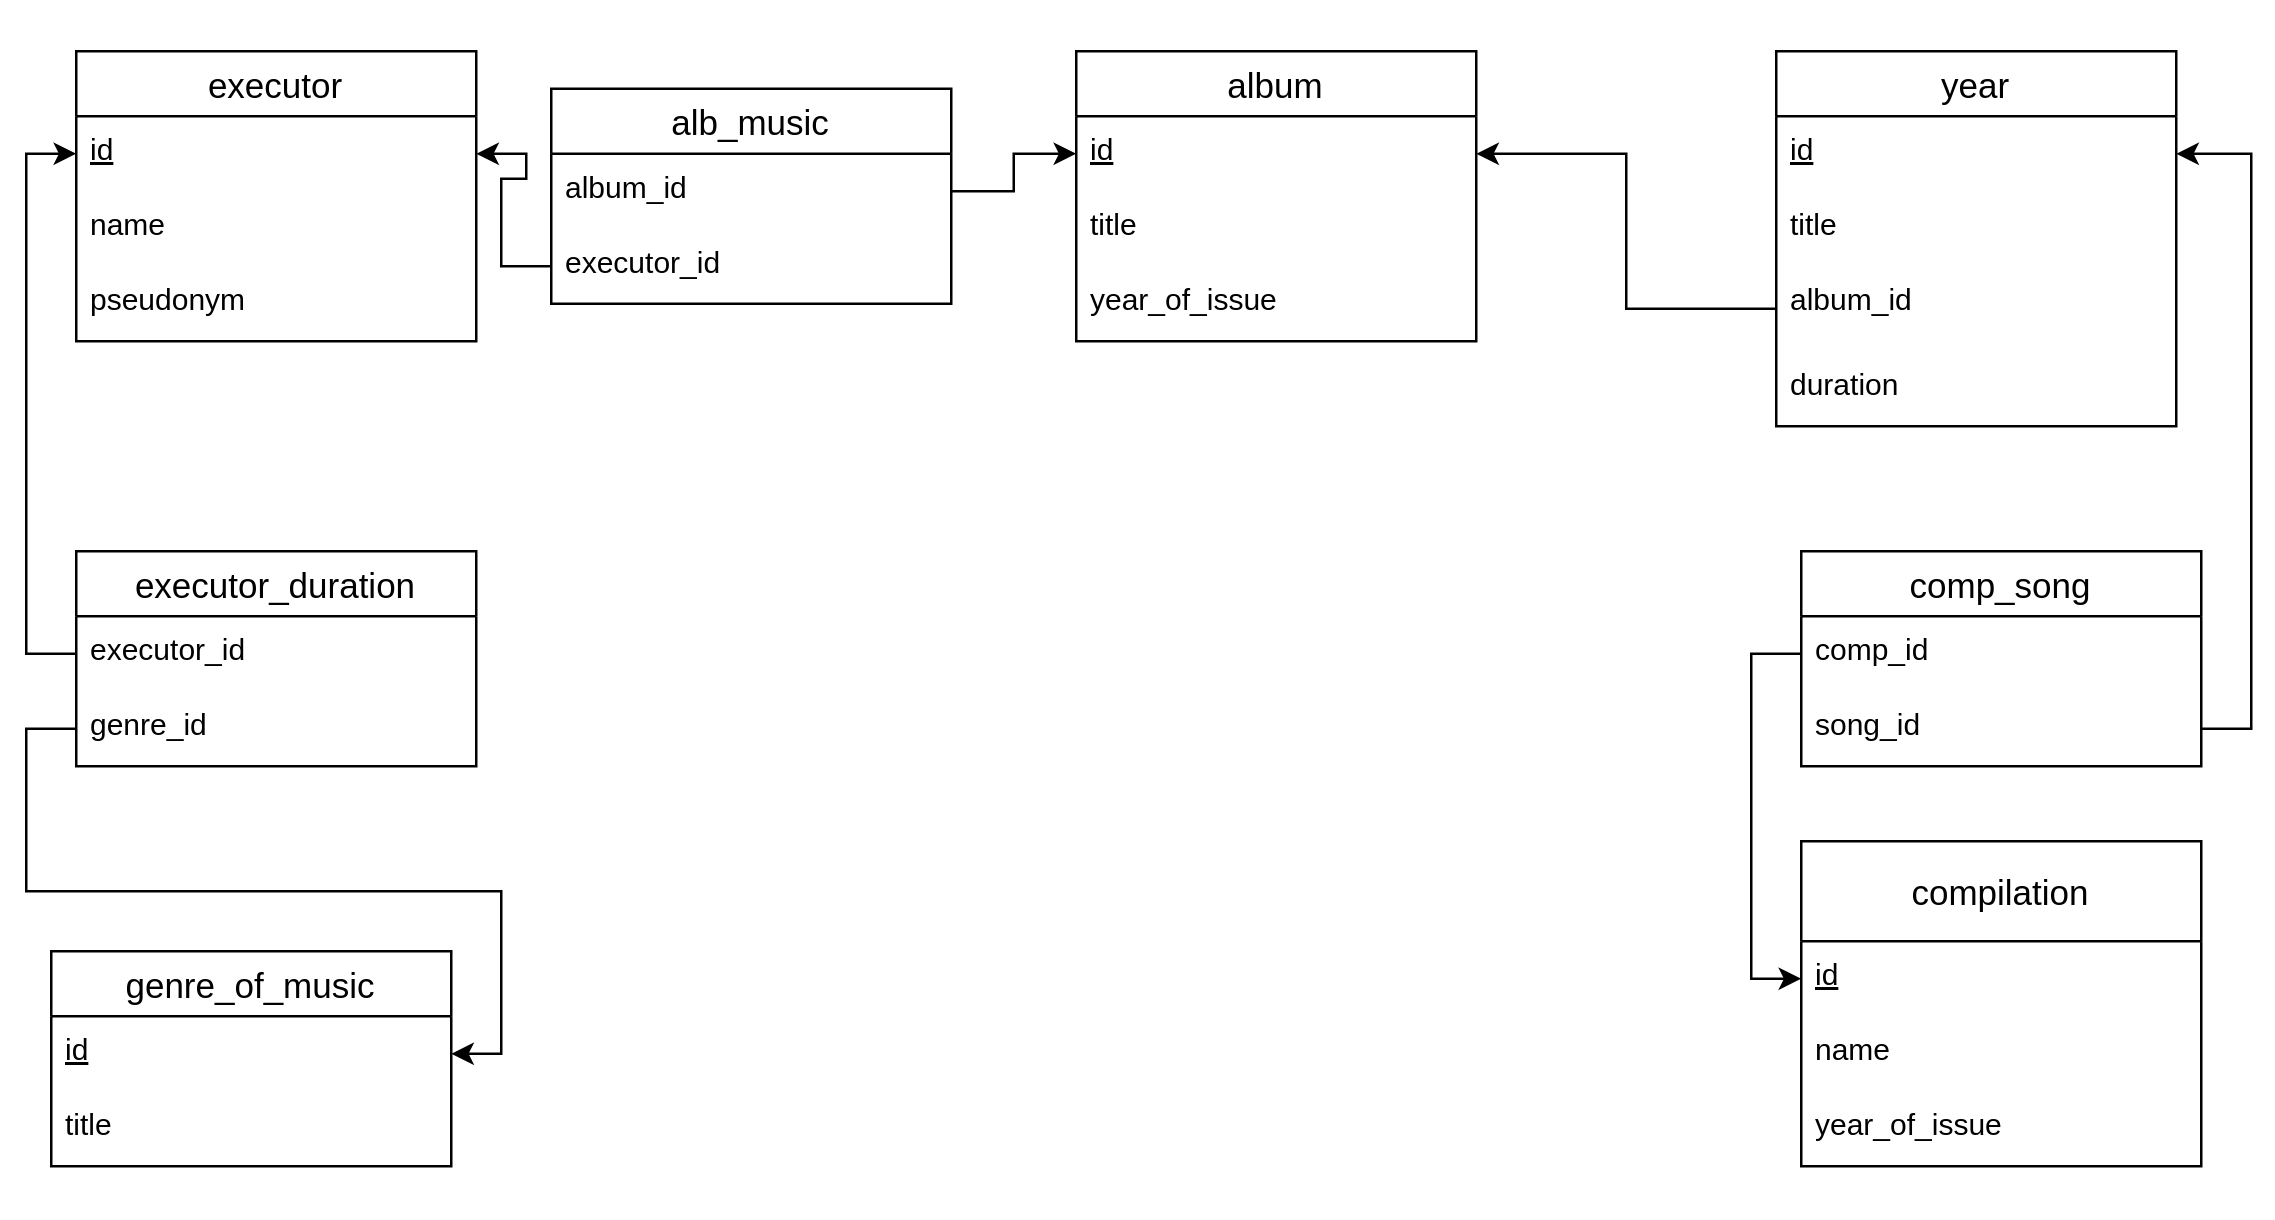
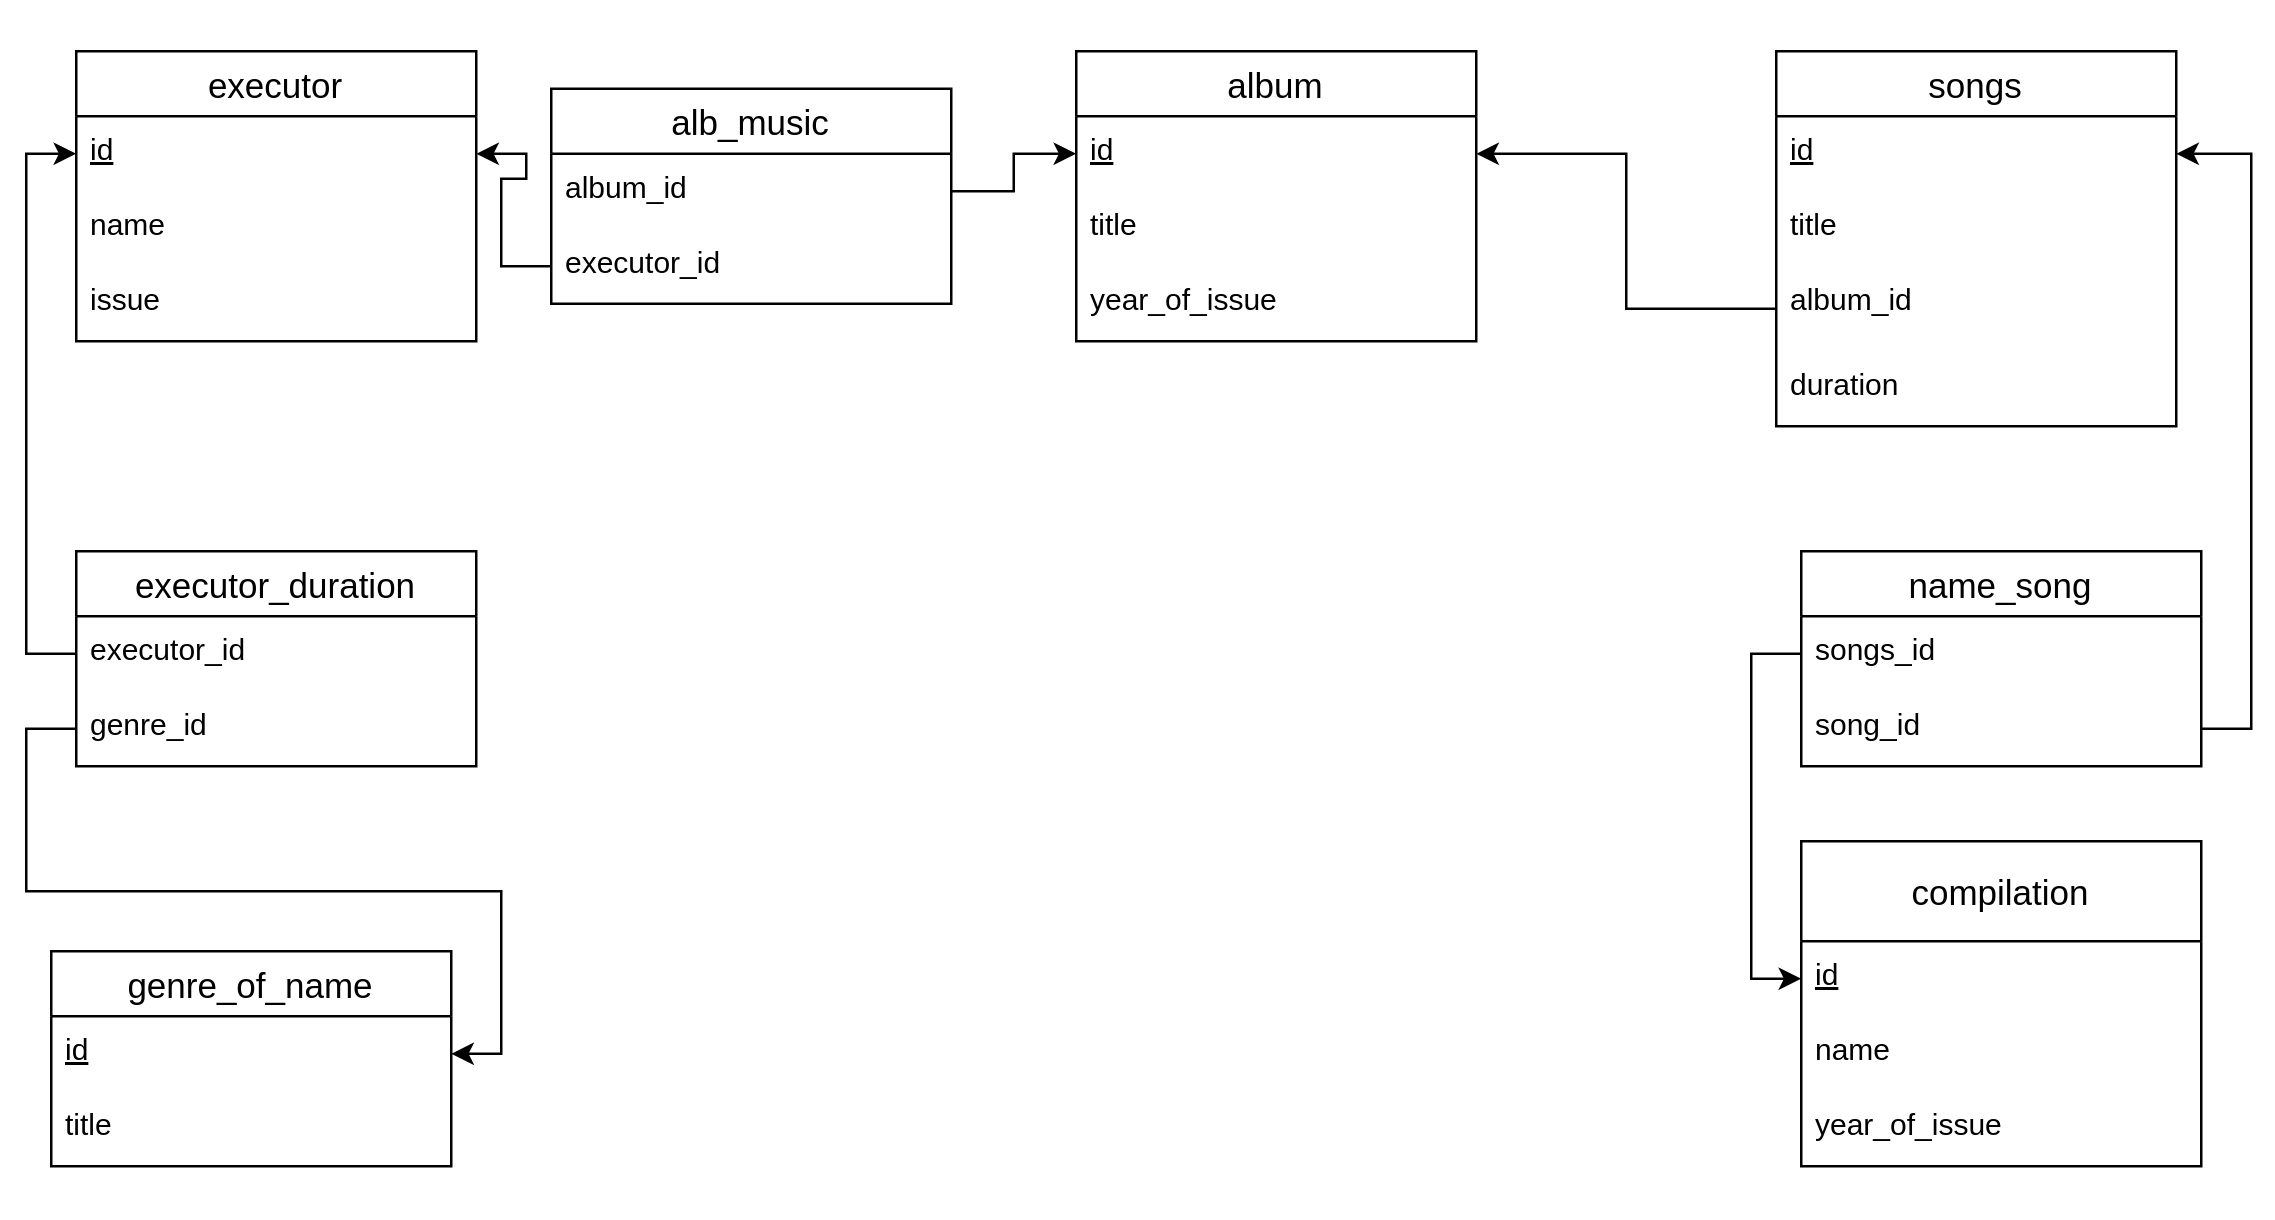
node "year": label "year" -> "songs"
node "pseudonym": label "pseudonym" -> "issue"
node "comp_song": label "comp_song" -> "name_song"
node "comp_id": label "comp_id" -> "songs_id"
node "genre_of_music": label "genre_of_music" -> "genre_of_name"
